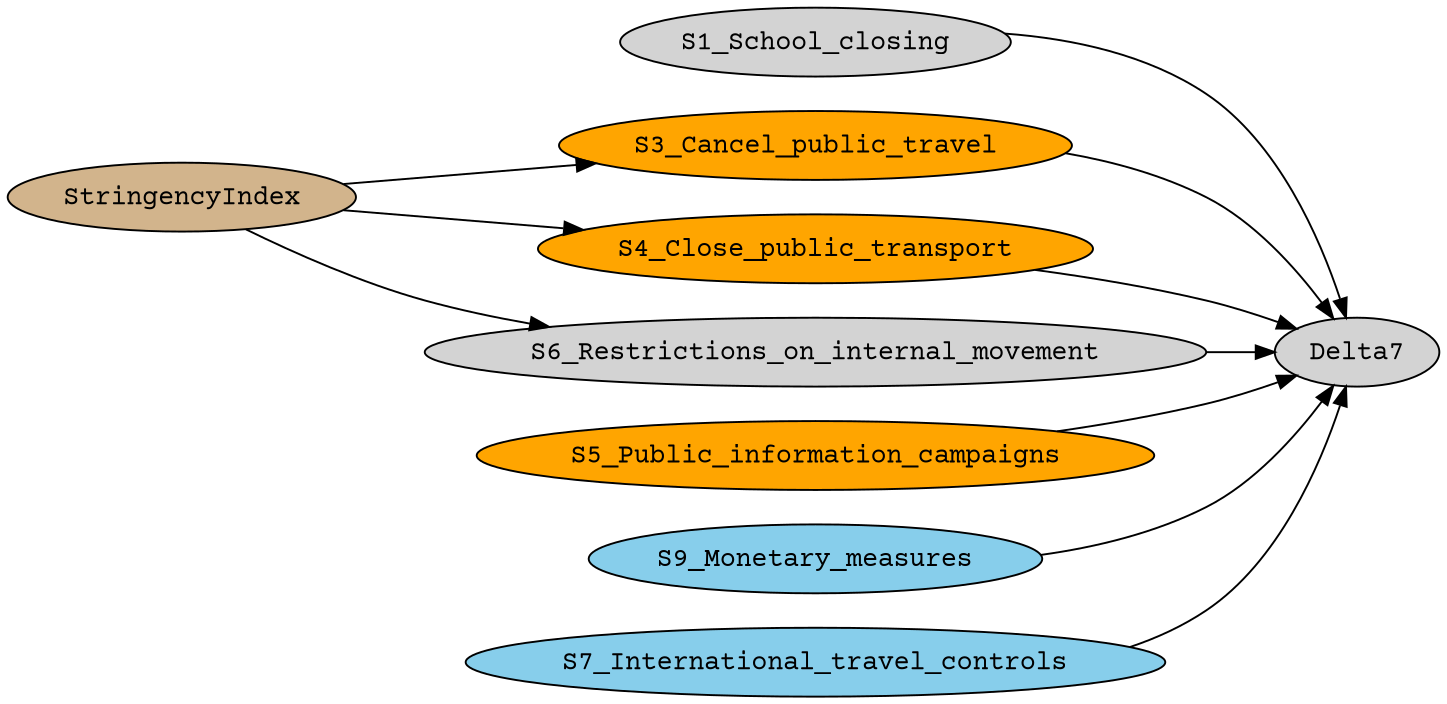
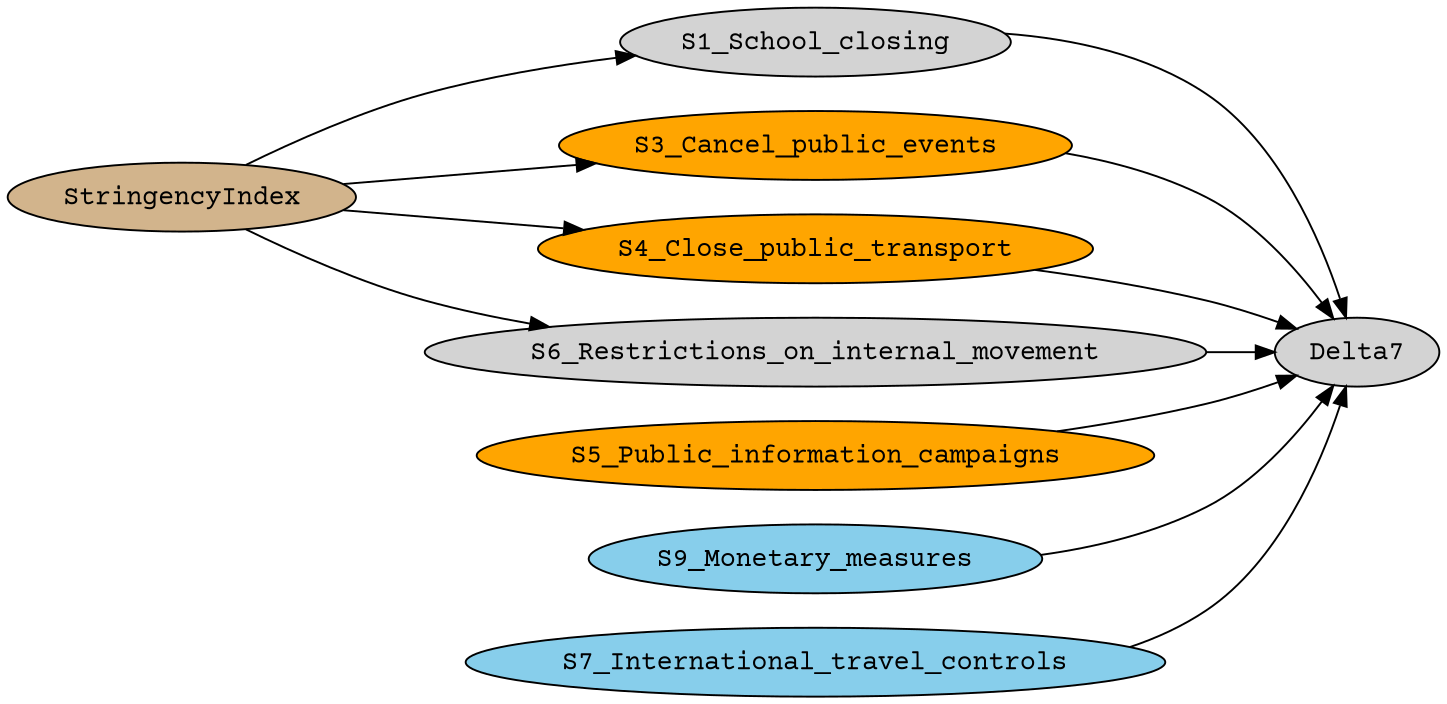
edge "StringencyIndex" -> "S1_School_closing": added
node "S3_Cancel_public_travel": label "S3_Cancel_public_travel" -> "S3_Cancel_public_events"
